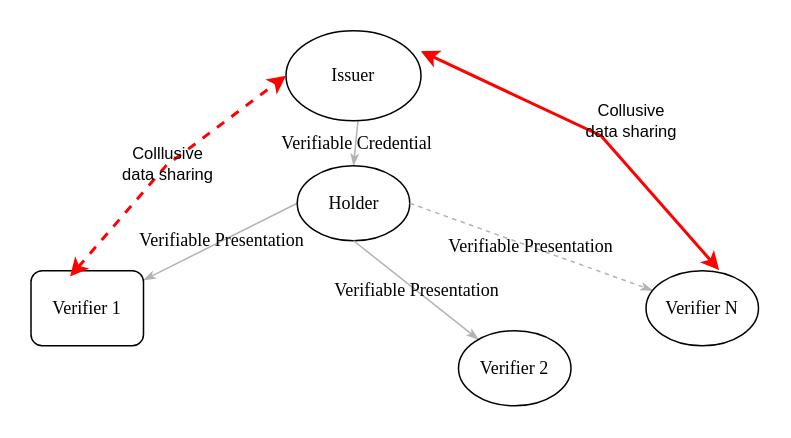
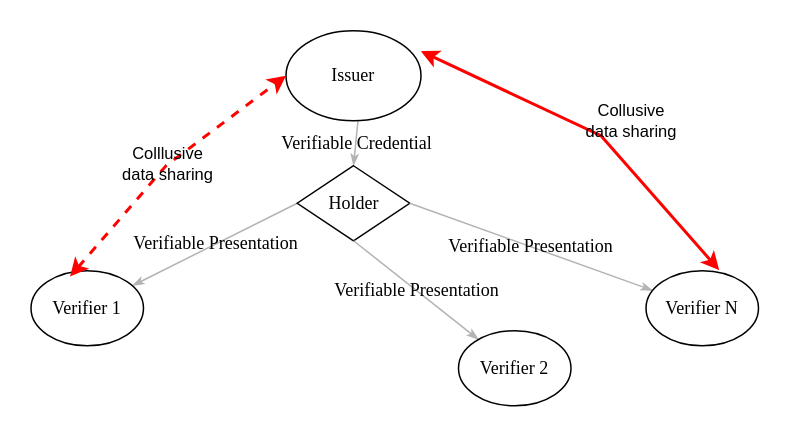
node "Holder": shape ellipse -> diamond
edge "Holder" -> "Verifier N": style dashed -> solid
node "Verifier 1": shape rounded rectangle -> ellipse
